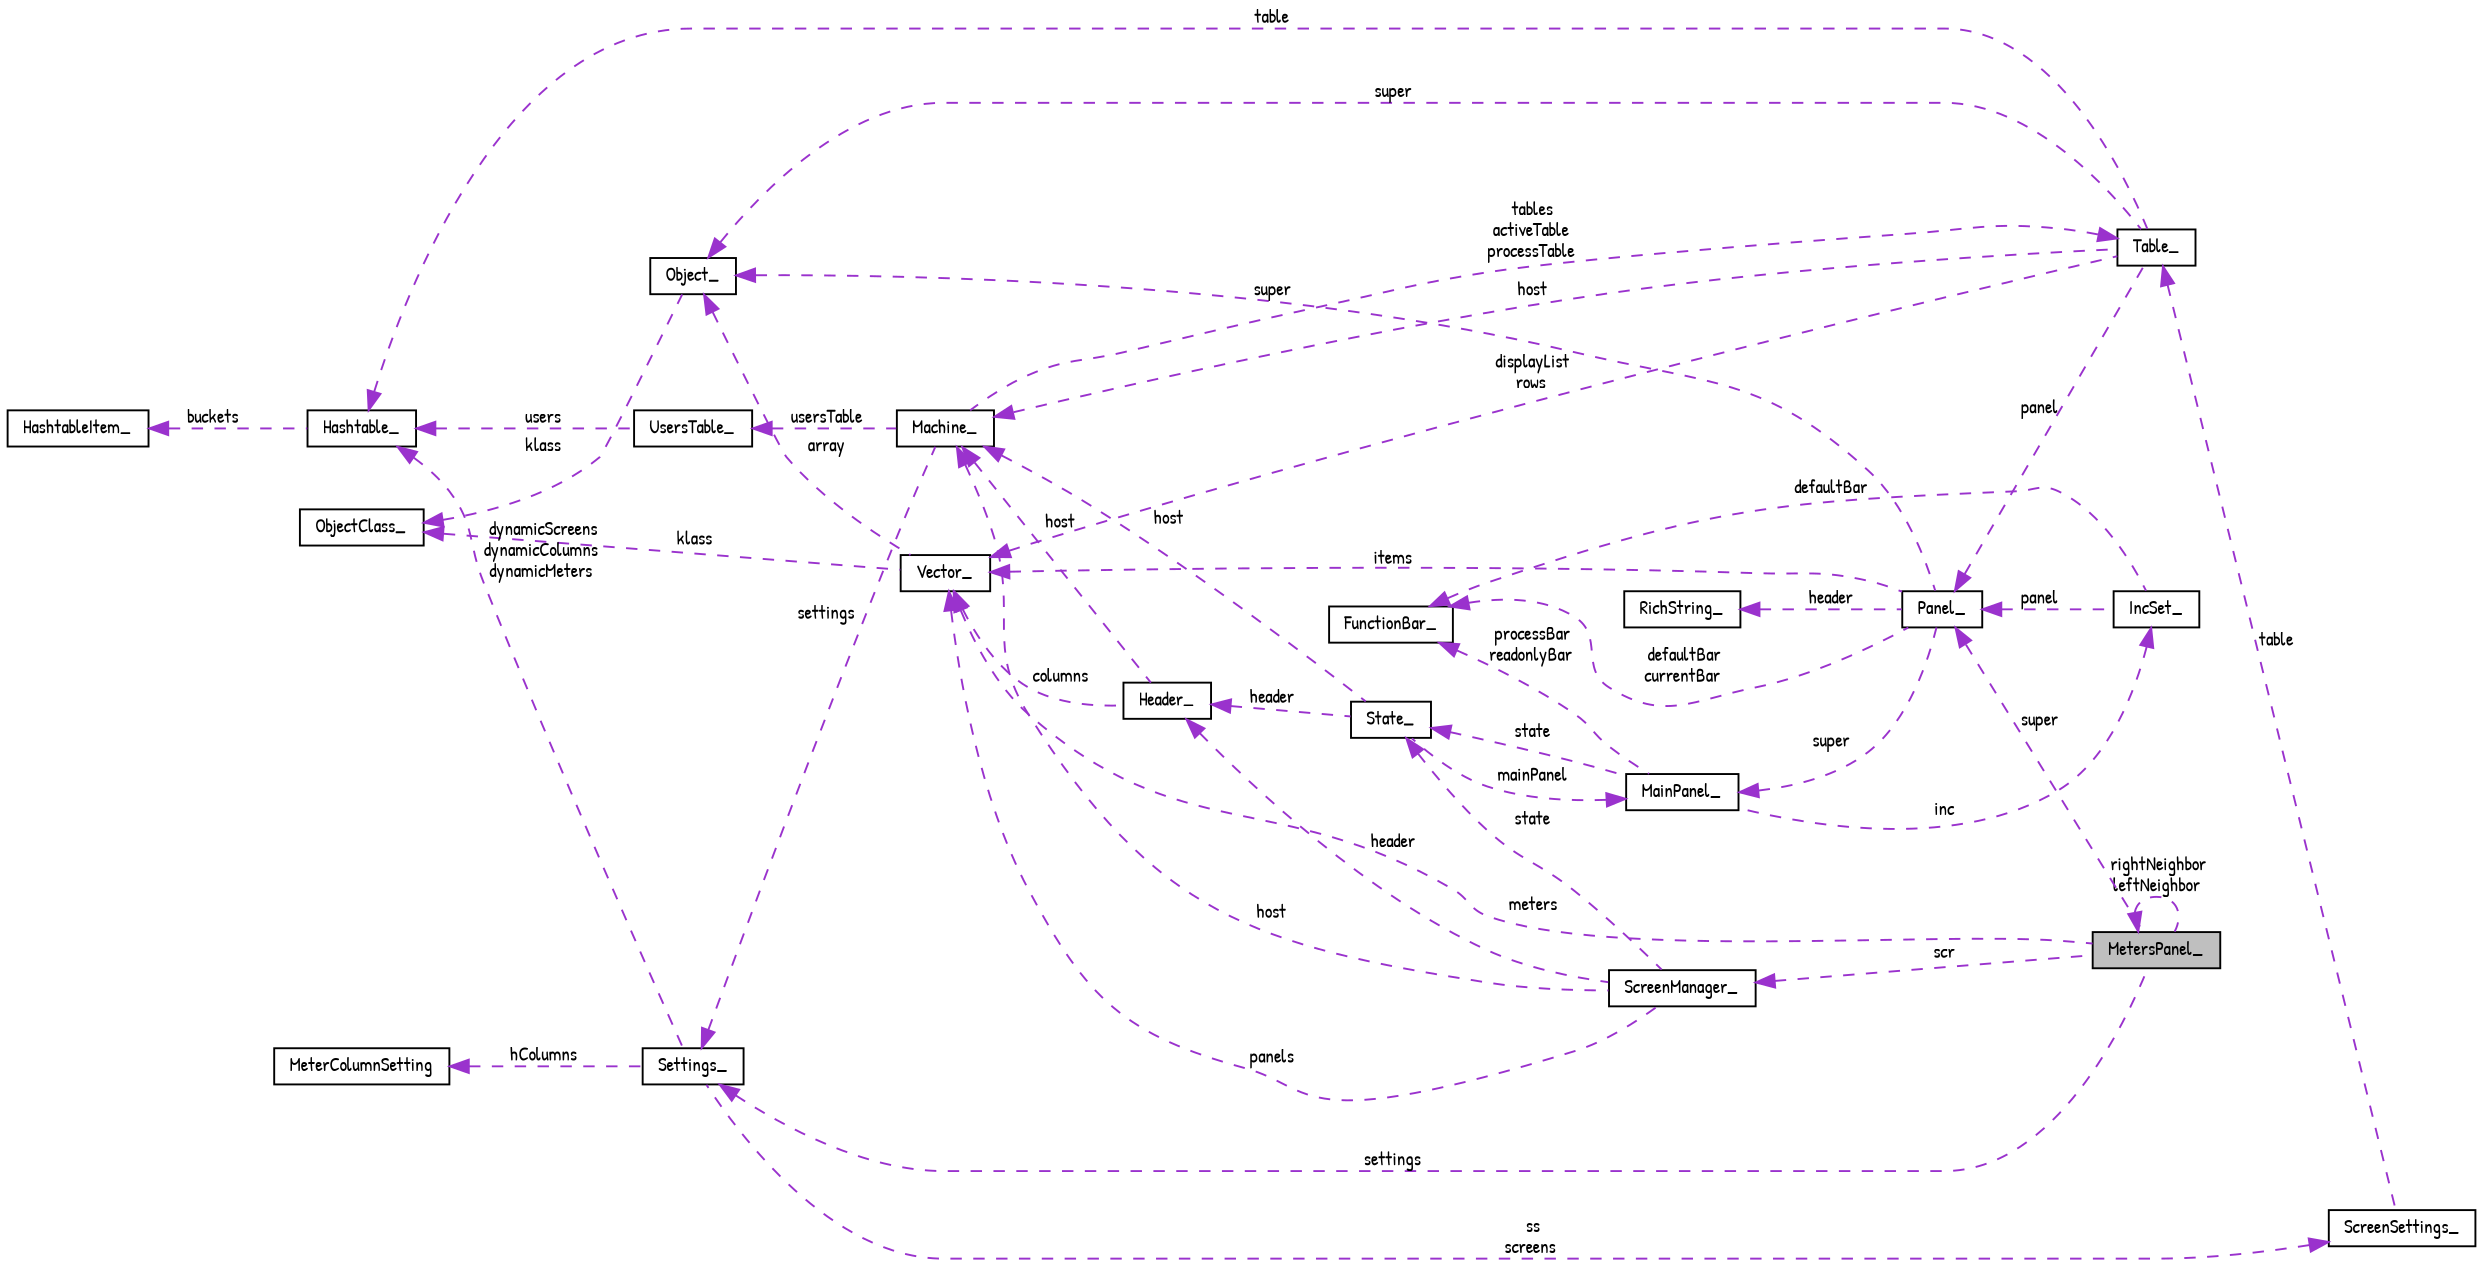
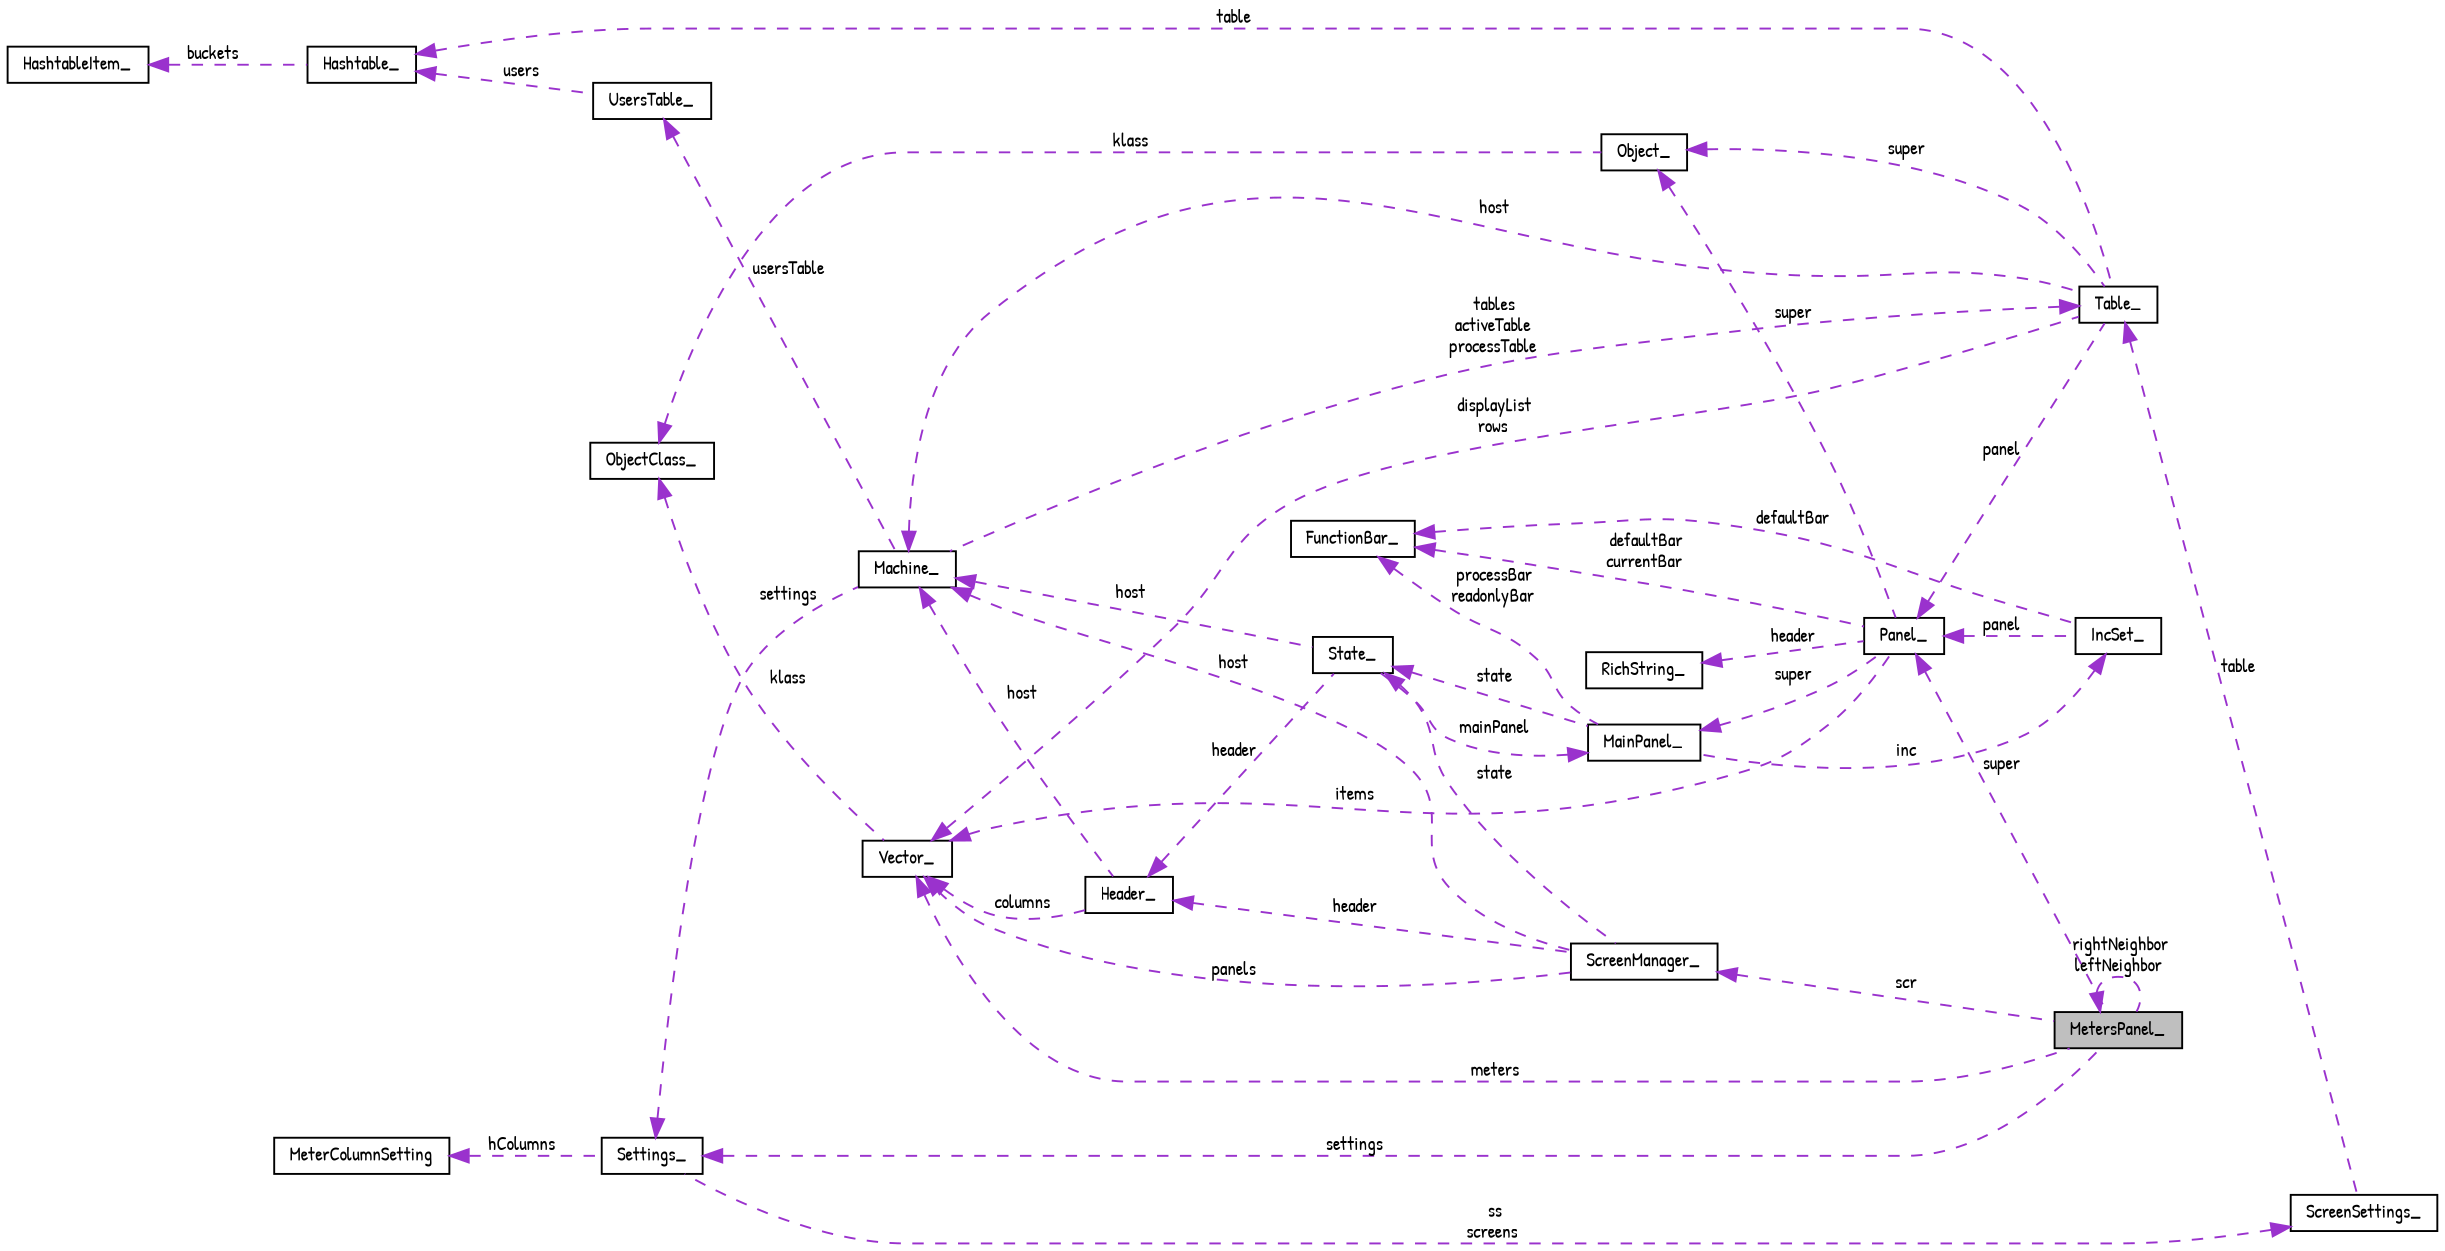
edge "Vector_" -> "Object_": removed, label "array"
edge "Settings_" -> "Hashtable_": removed, label "dynamicScreens dynamicColumns dynamicMeters"
